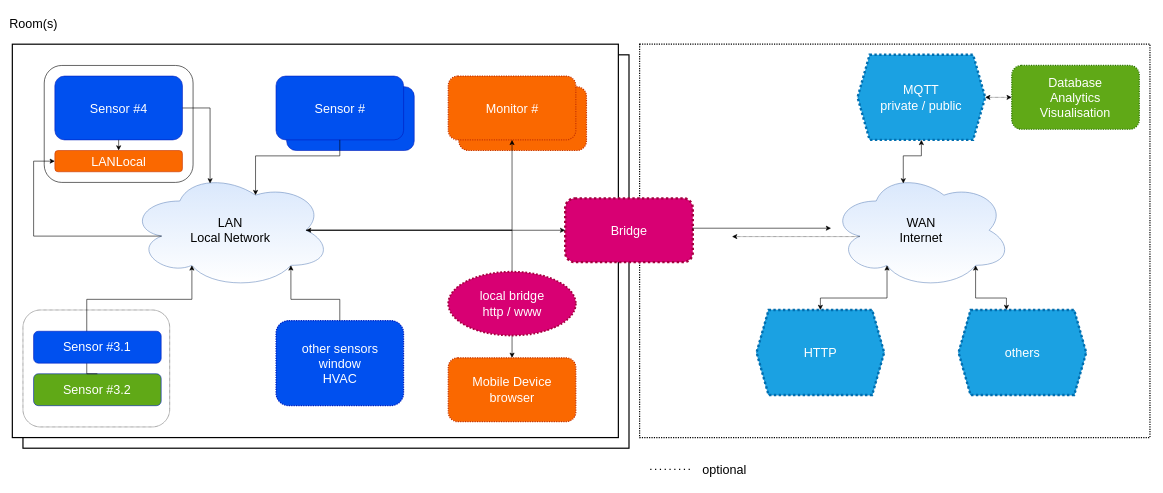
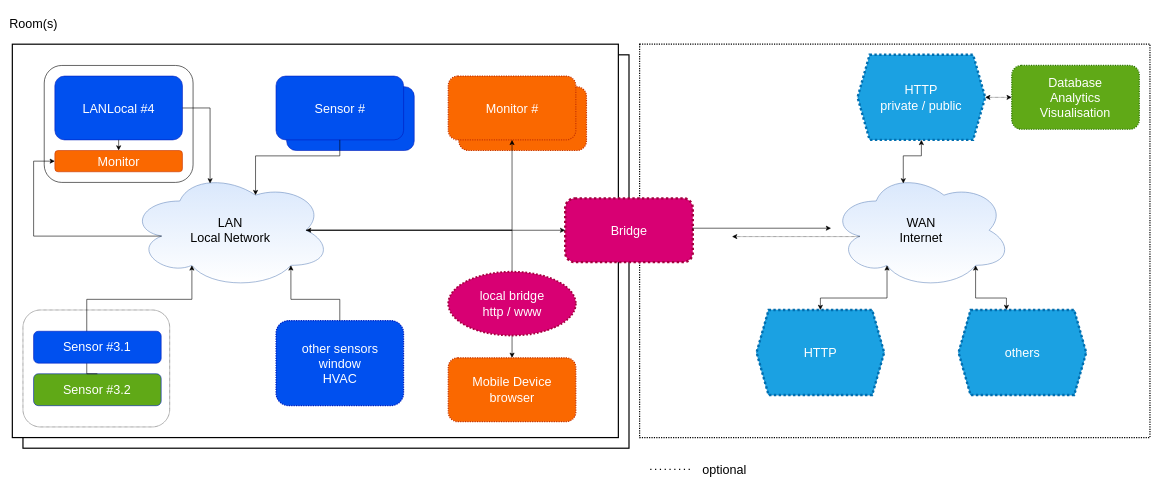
node "MQTTprivate / public": label "MQTTprivate / public" -> "HTTPprivate / public"
node "Sensor #4": label "Sensor #4" -> "LANLocal #4"
node "LANLocal": label "LANLocal" -> "Monitor"
